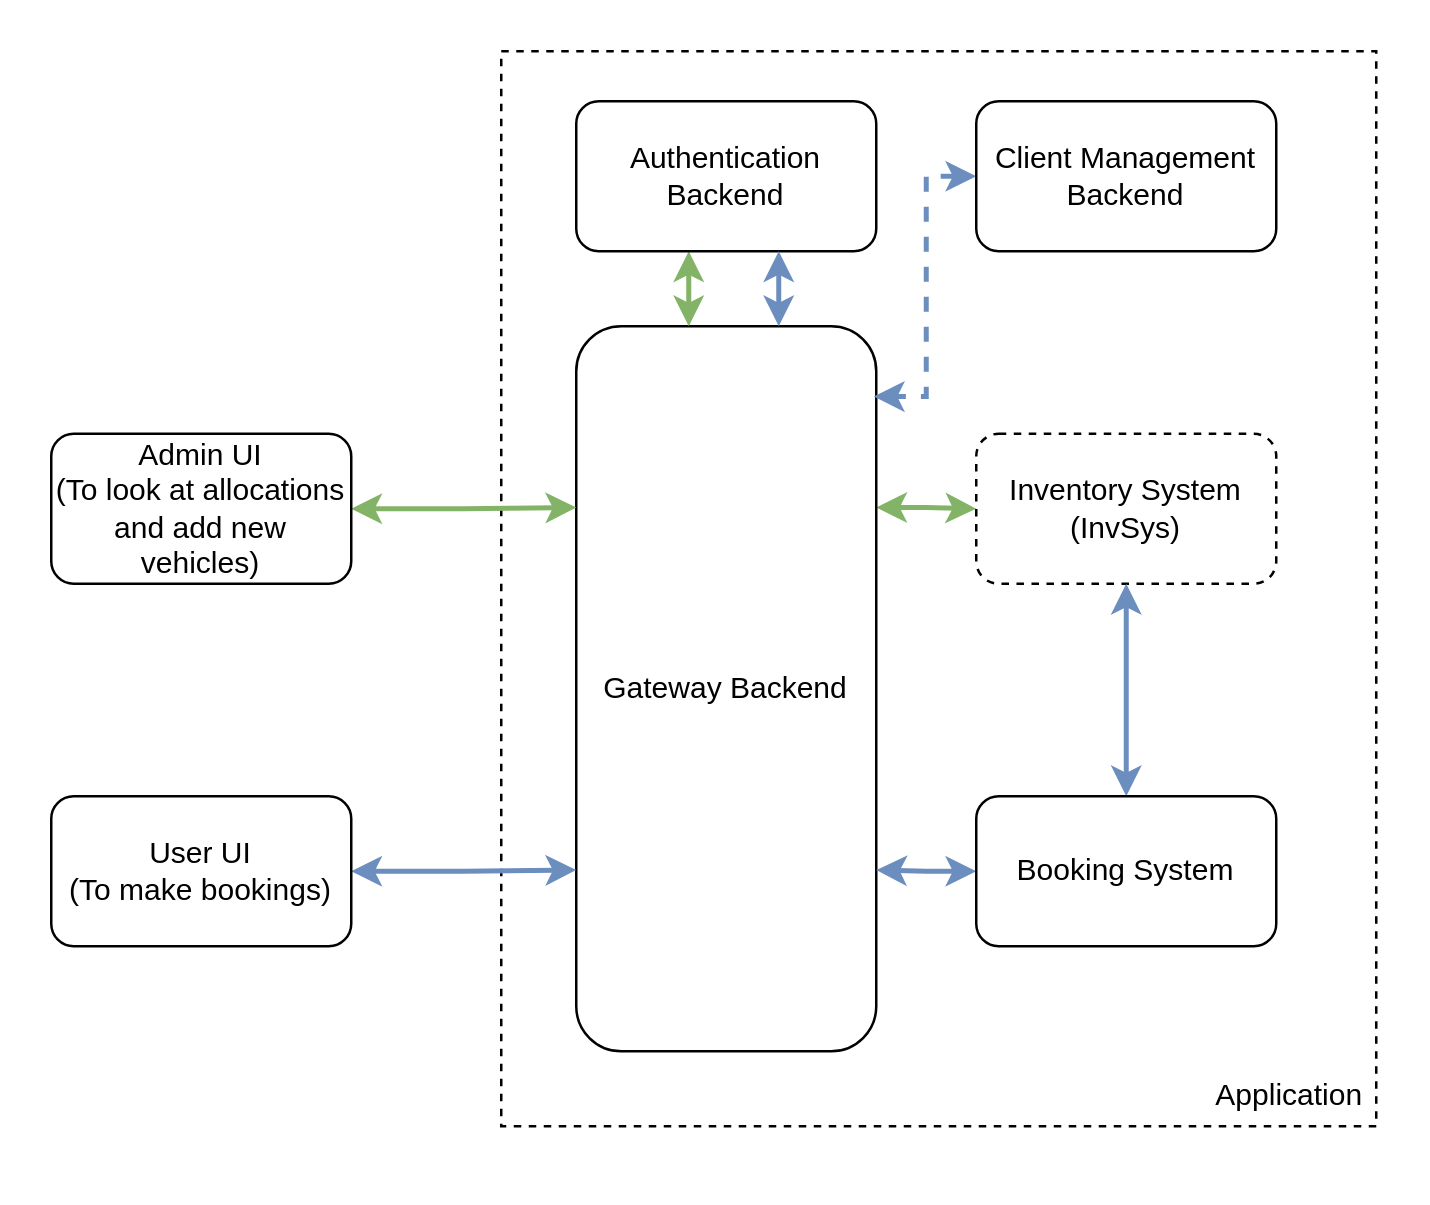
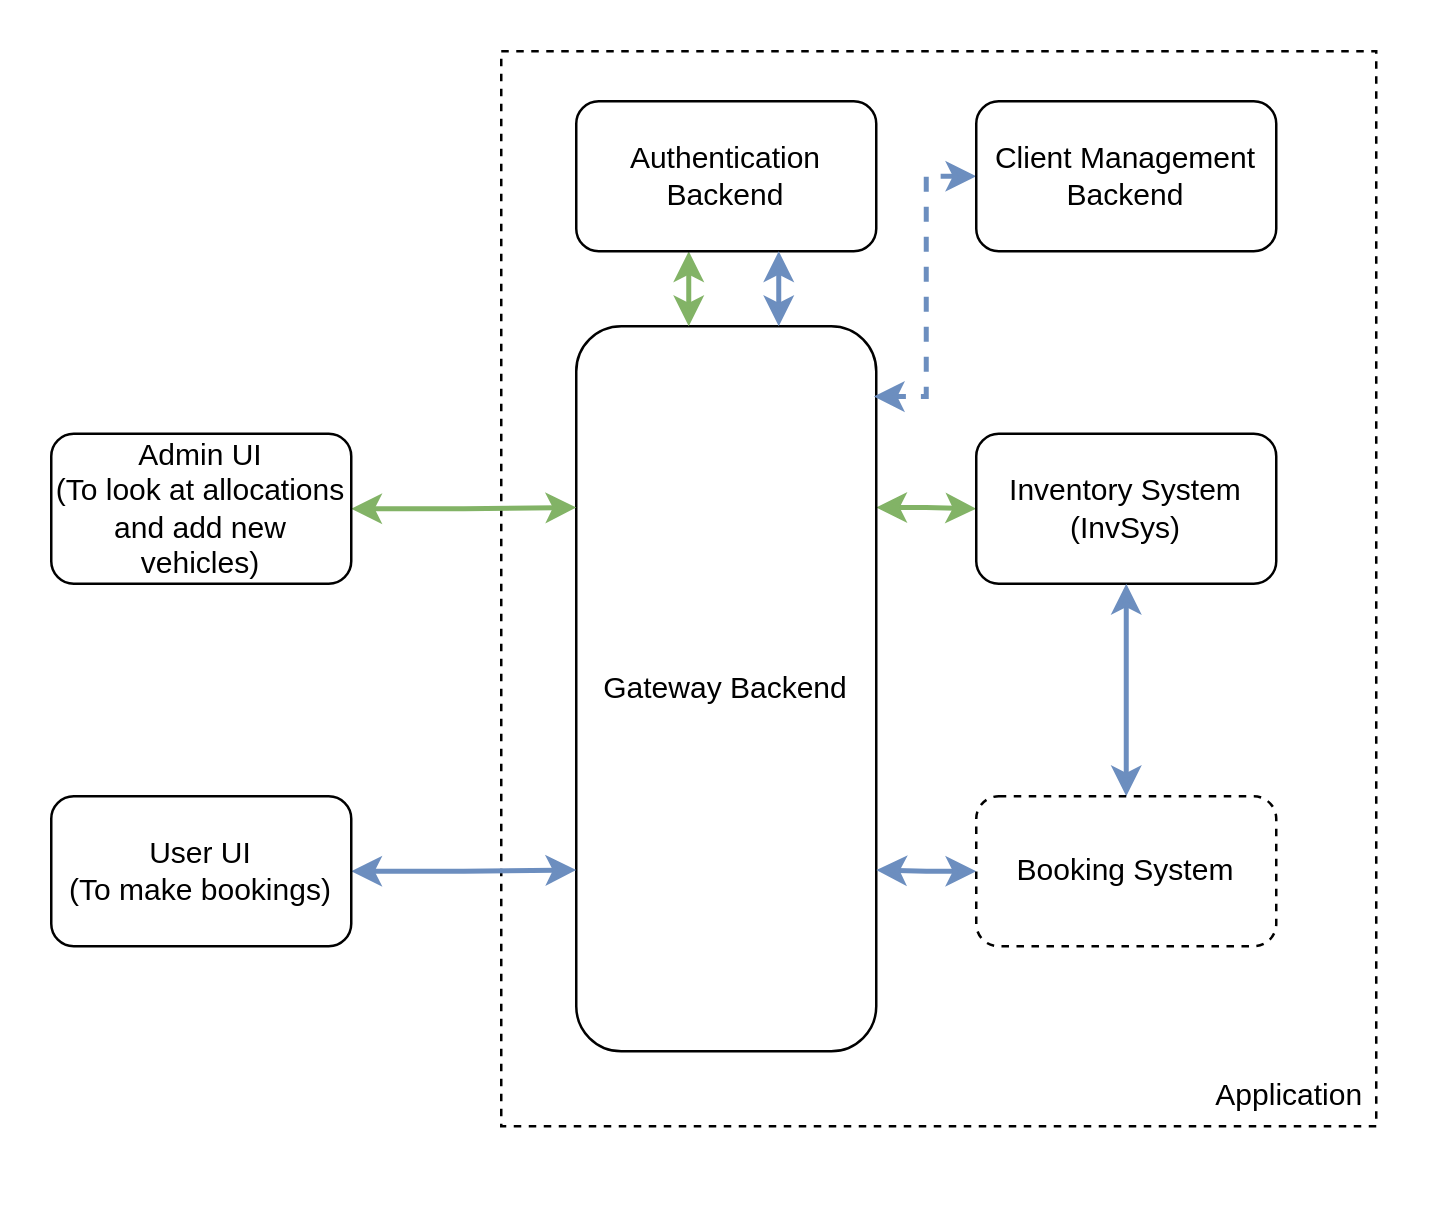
node "Inventory System (InvSys)": style dashed -> solid
node "Booking System": style solid -> dashed
